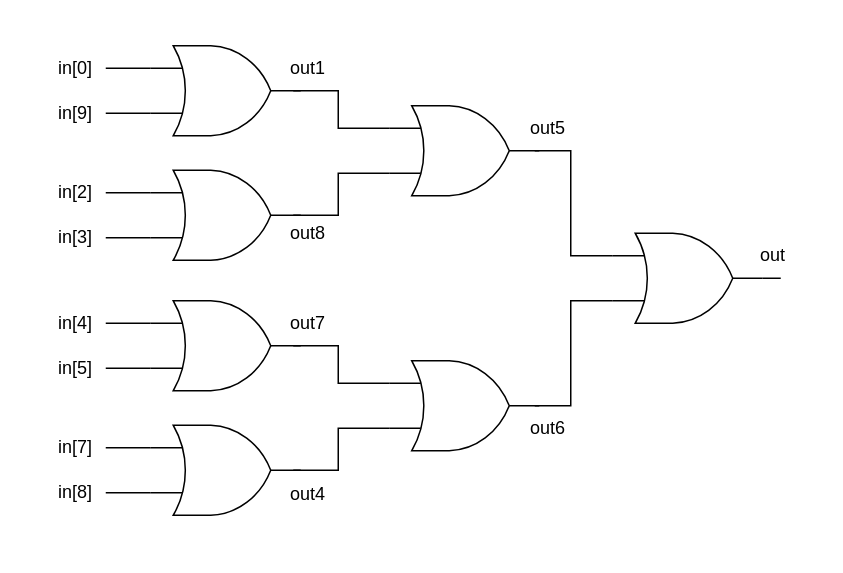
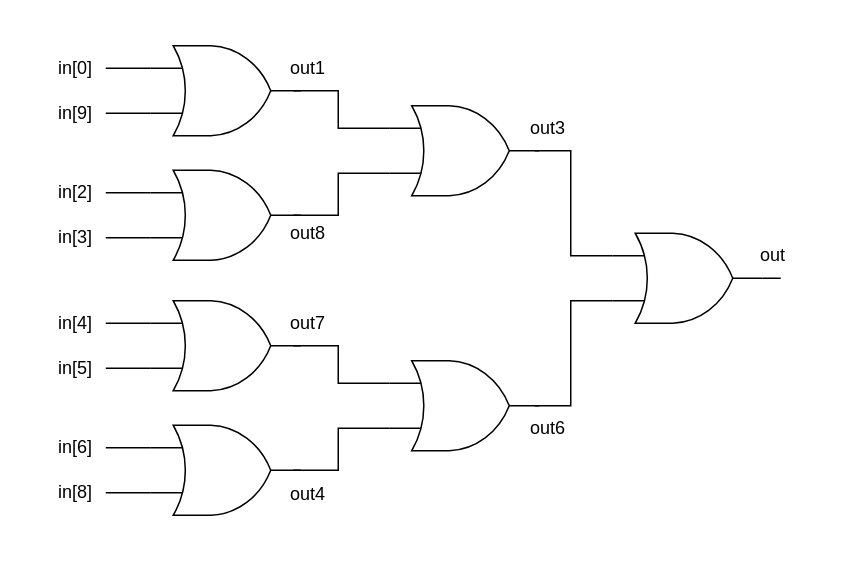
node "out5": label "out5" -> "out3"
node "in[7]": label "in[7]" -> "in[6]"
